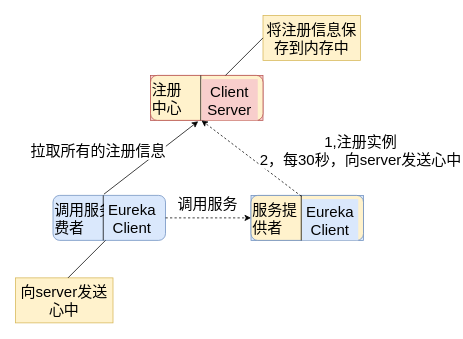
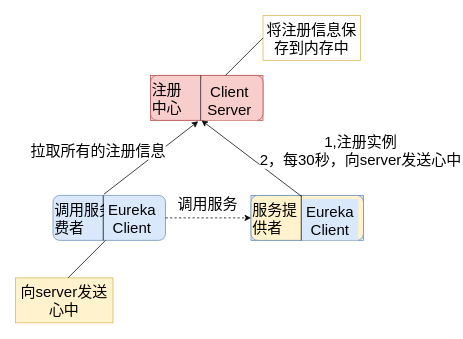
node "将注册信息保存到内存中": fillcolor #fff2cc -> #ffffff
node "注册 中心": fillcolor #fff2cc -> #f8cecc
edge "服务提 供者" -> "Client Server": style dashed -> solid
